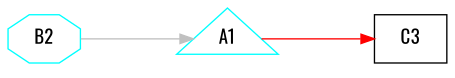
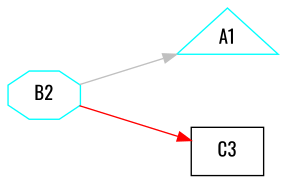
edge "A1" -> "C3": now "B2" -> "C3"
